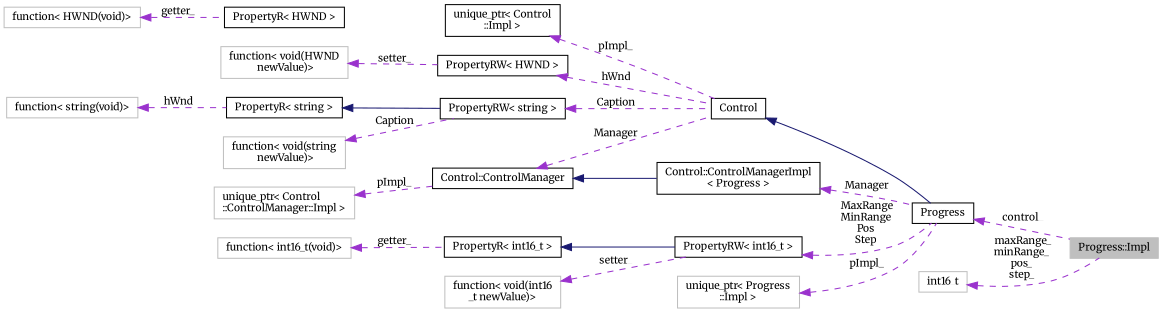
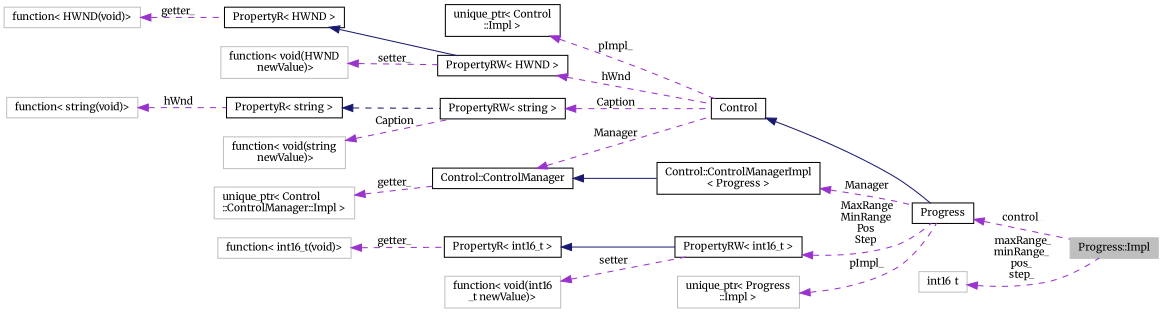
edge "PropertyRW< HWND >" -> "PropertyR< HWND >": added
edge "PropertyRW< string >" -> "PropertyR< string >": style solid -> dashed
edge "Control::ControlManager" -> "unique_ptr< Control ::ControlManager::Impl >": label " pImpl_" -> " getter_"
